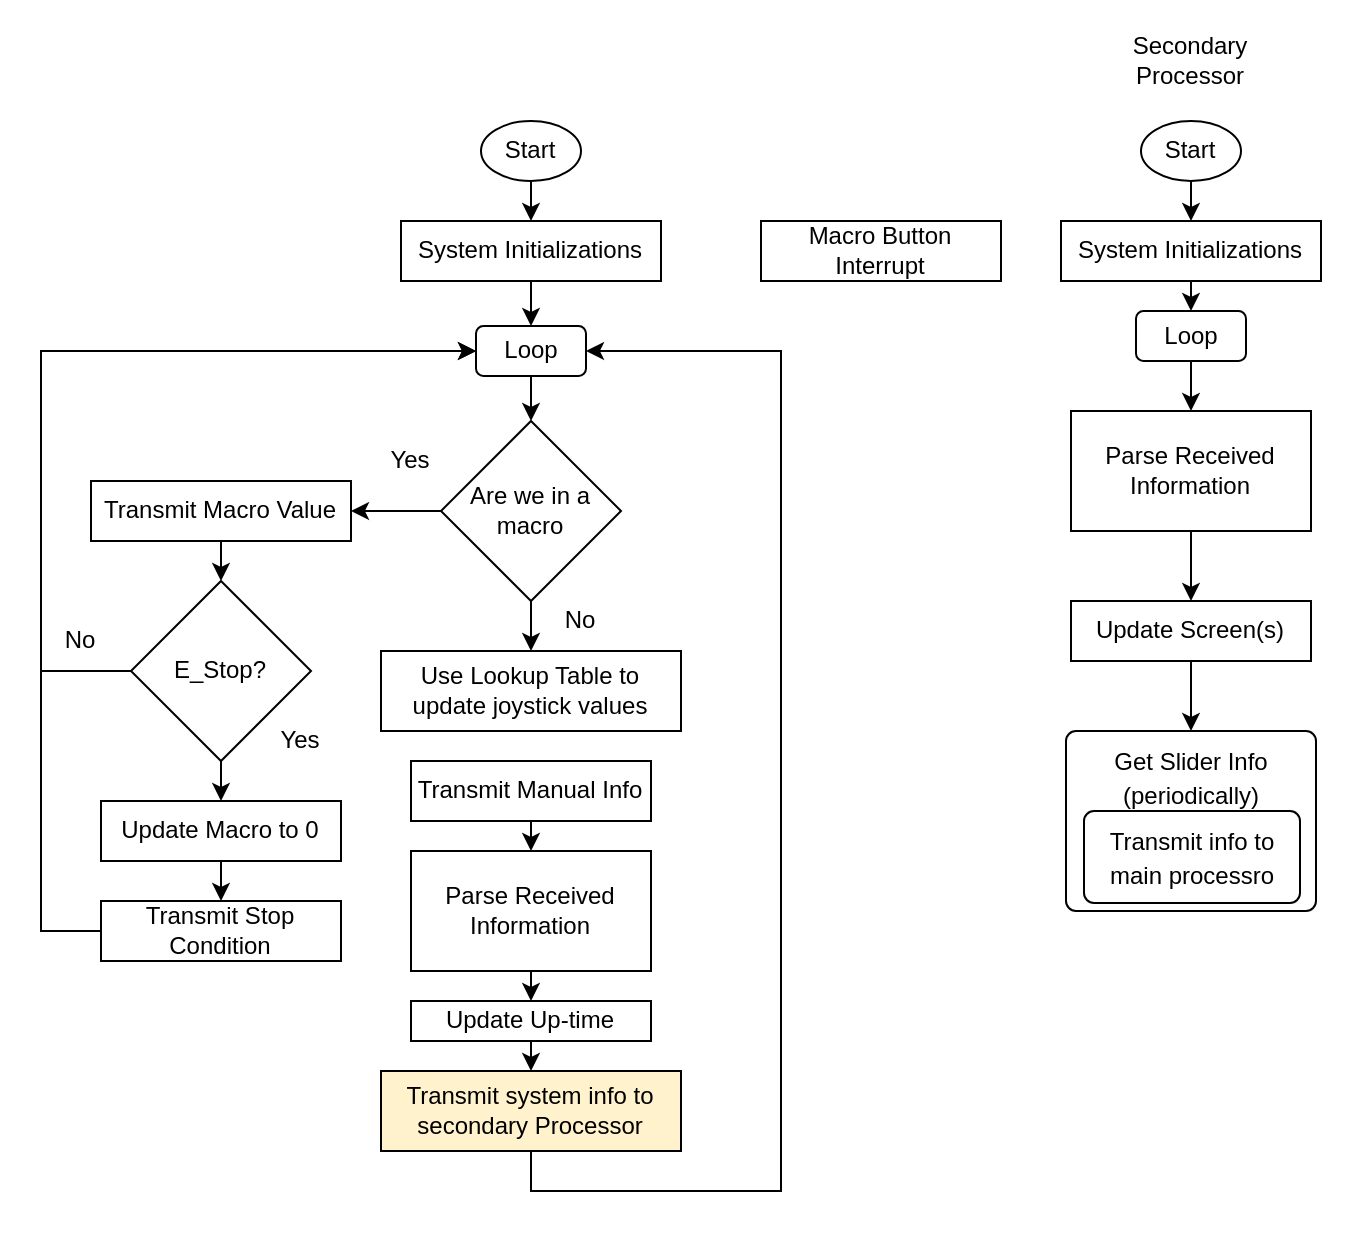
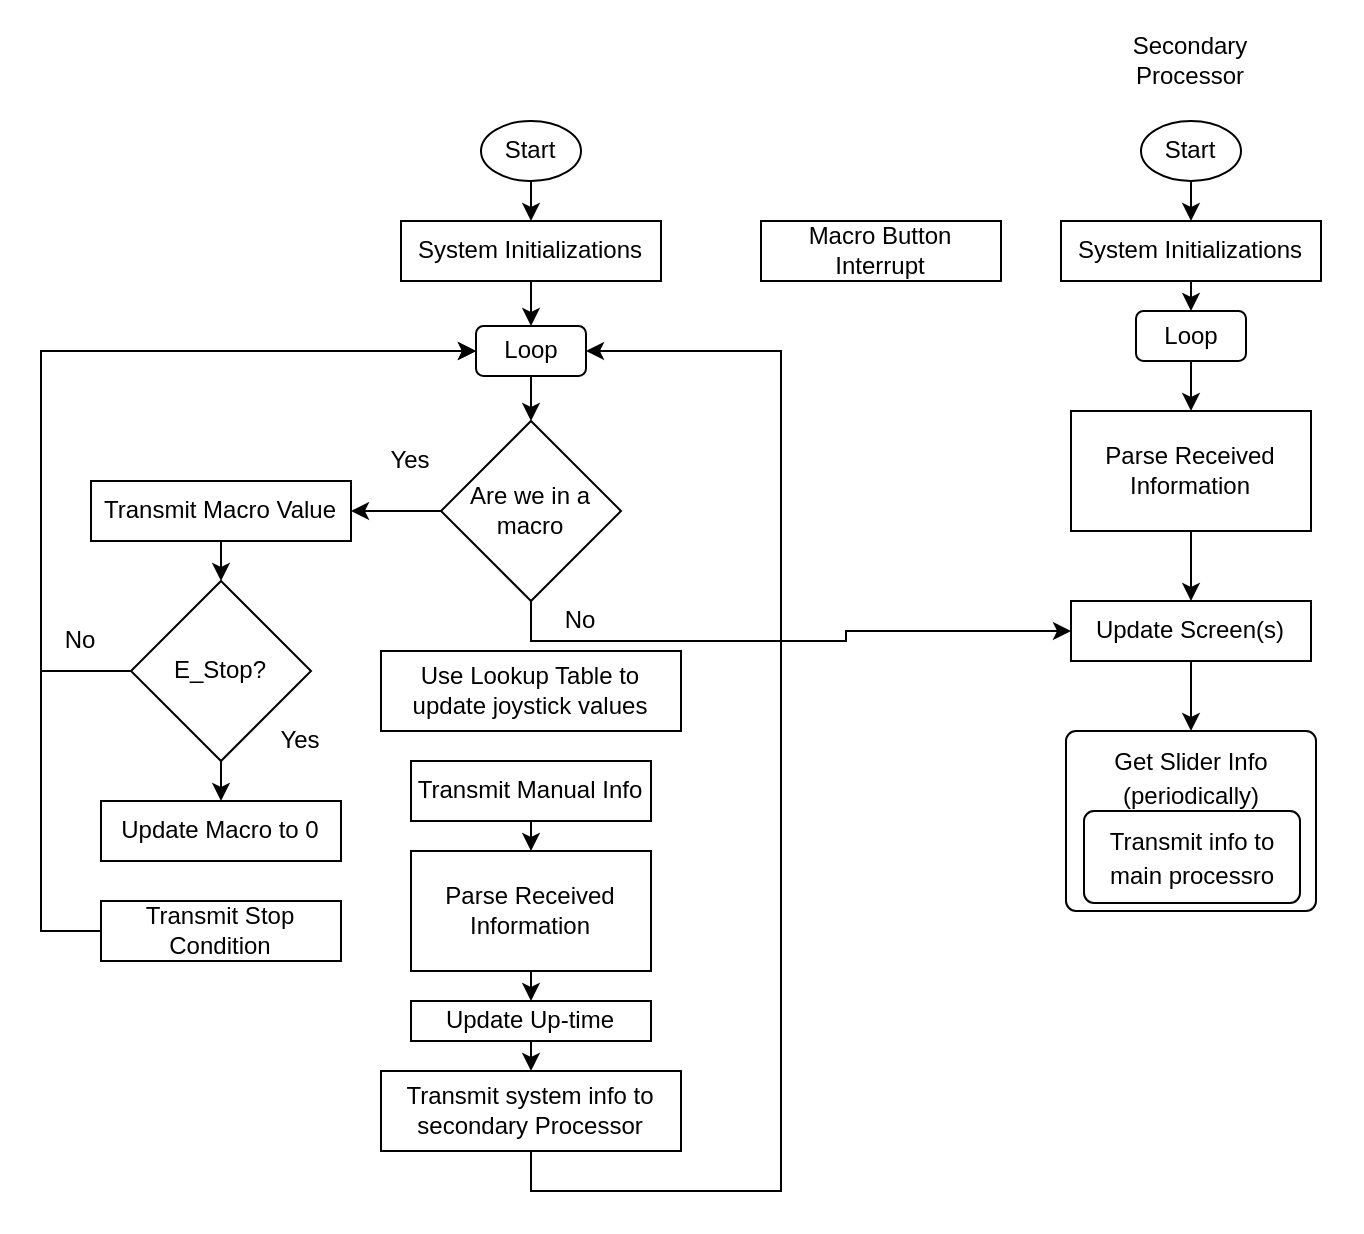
edge "Are we in a macro" -> "Use Lookup Table to update joystick values": now "Are we in a macro" -> "Update Screen(s)"
edge "Update Macro to 0" -> "Transmit Stop Condition": removed
node "Transmit system info to secondary Processor": fillcolor #fff2cc -> #ffffff
